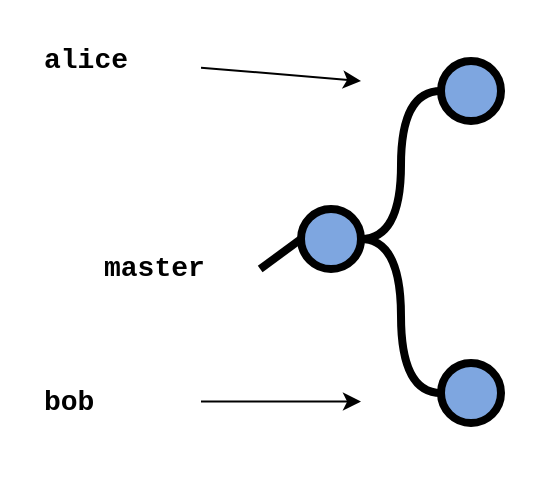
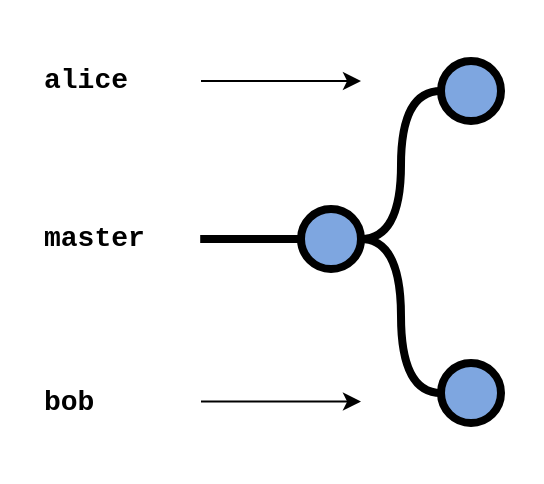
node "alice": moved (121, 61) -> (121, 81)
node "master": moved (181, 269) -> (121, 239)
